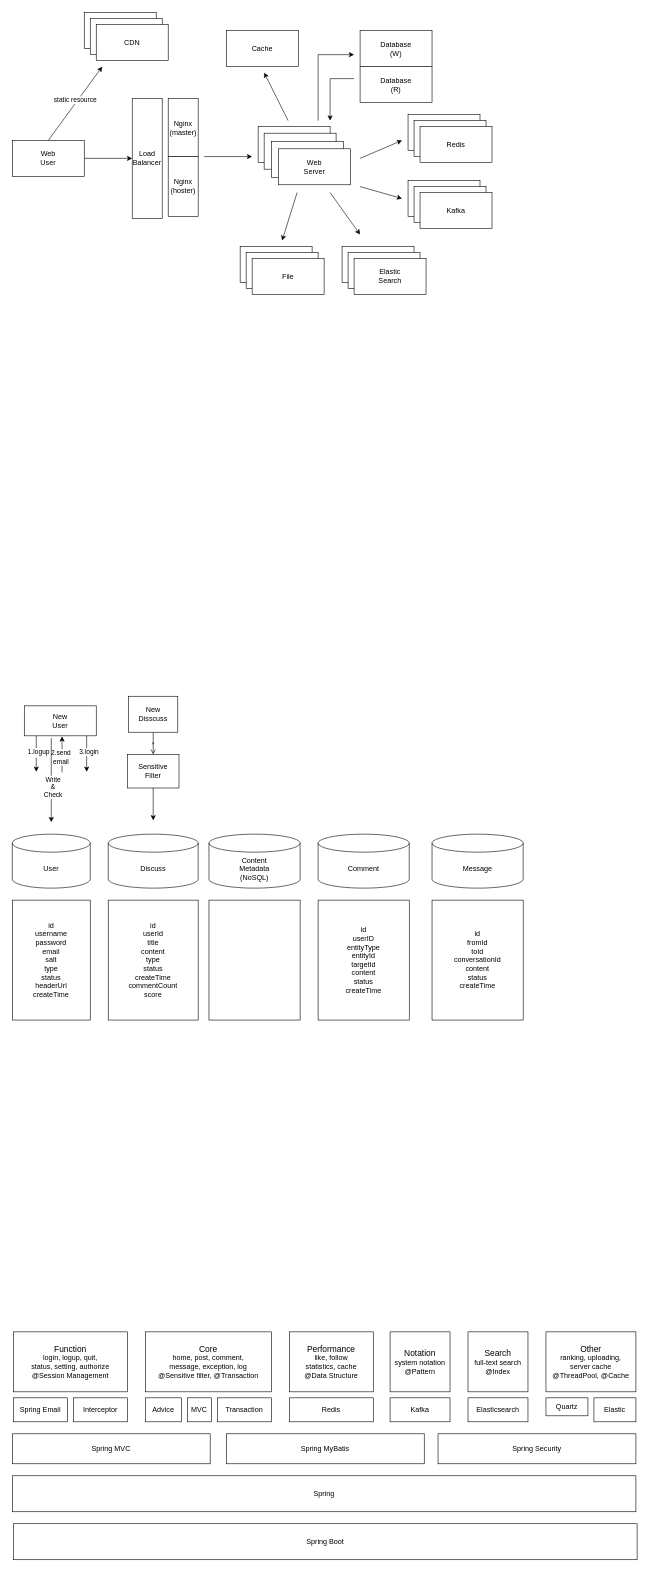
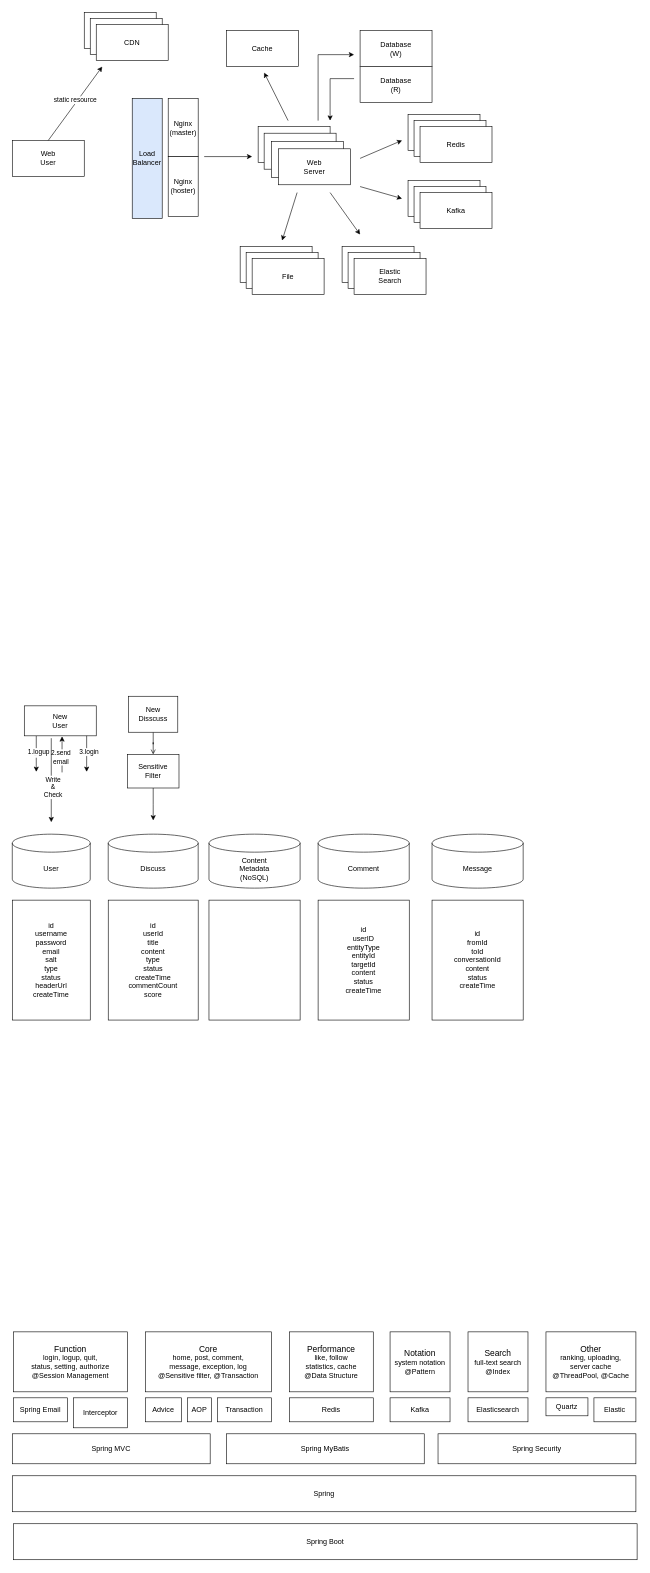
edge "Web User" -> "Load Balancer": removed
node "Load Balancer": fillcolor #ffffff -> #dae8fc
node "Interceptor": size 54x24 -> 54x30
node "MVC": label "MVC" -> "AOP"
